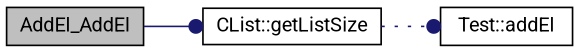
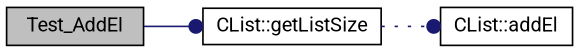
node "AddEl_AddEl": label "AddEl_AddEl" -> "Test_AddEl"
node "Test::addEl": label "Test::addEl" -> "CList::addEl"
